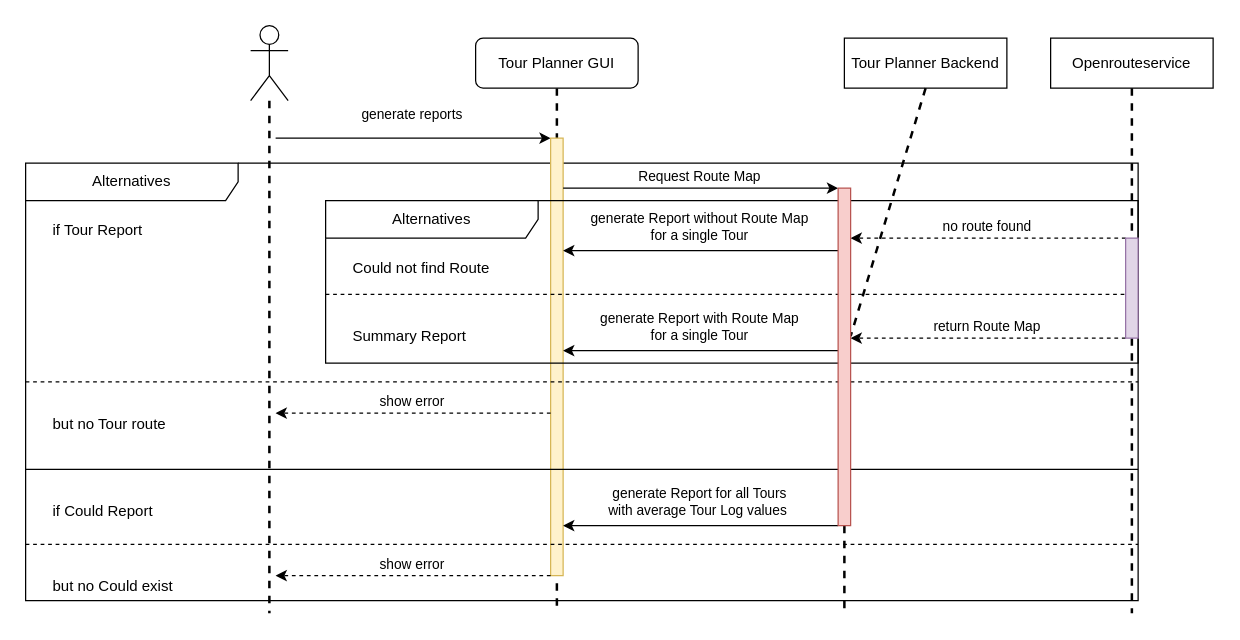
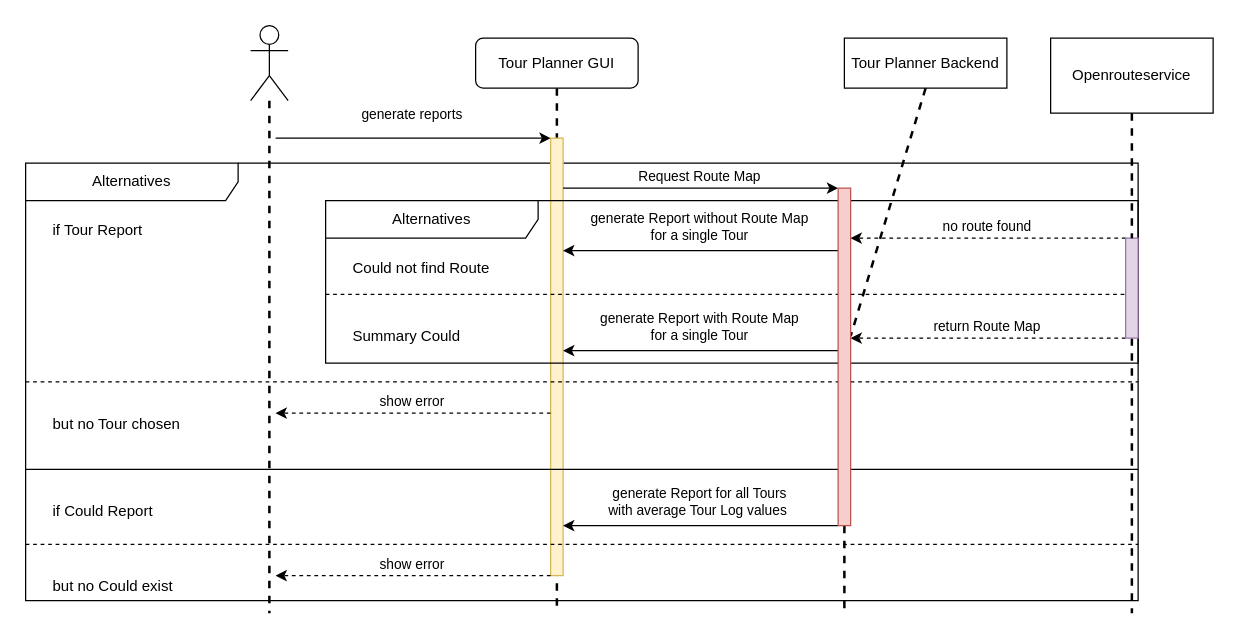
node "Openrouteservice": size 163x50 -> 163x75
node "Summary Report": label "Summary Report" -> "Summary Could"
node "but no Tour route": label "but no Tour route" -> "but no Tour chosen"
